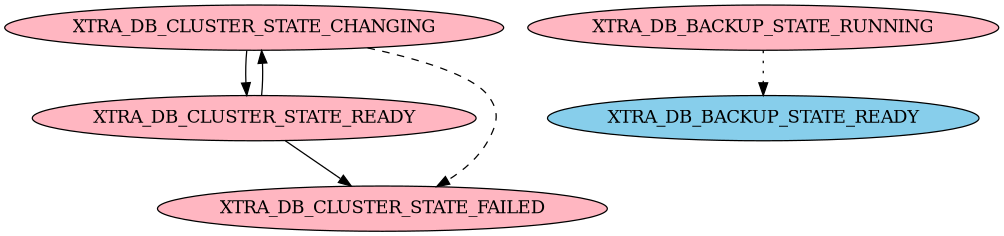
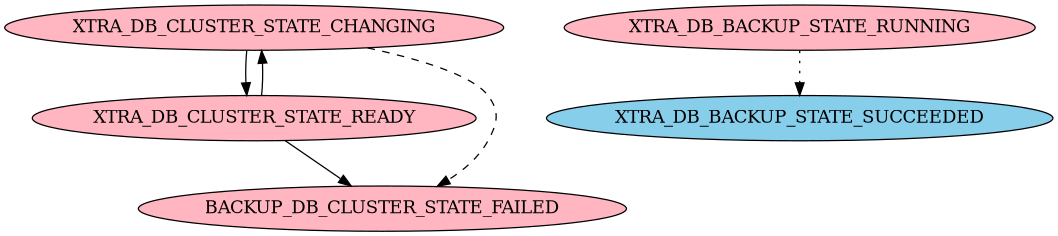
node "XTRA_DB_BACKUP_STATE_READY": label "XTRA_DB_BACKUP_STATE_READY" -> "XTRA_DB_BACKUP_STATE_SUCCEEDED"
node "XTRA_DB_CLUSTER_STATE_FAILED": label "XTRA_DB_CLUSTER_STATE_FAILED" -> "BACKUP_DB_CLUSTER_STATE_FAILED"
